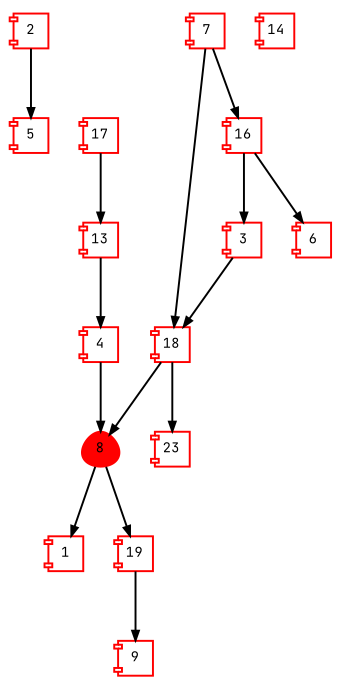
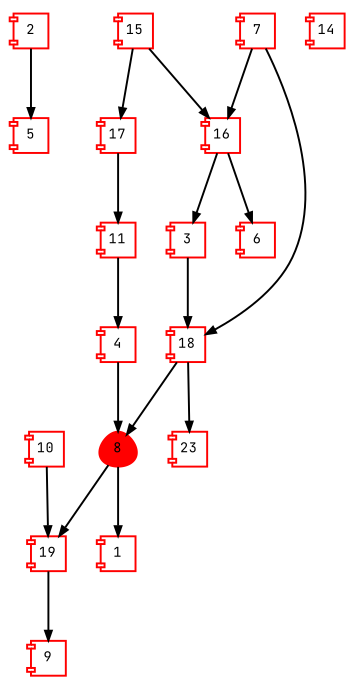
node "15": added
node "13": label "13" -> "11"
node "10": added
